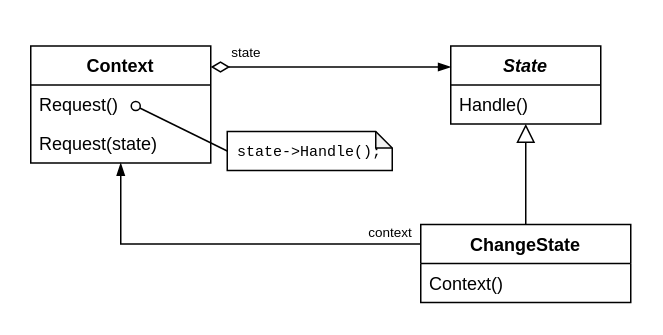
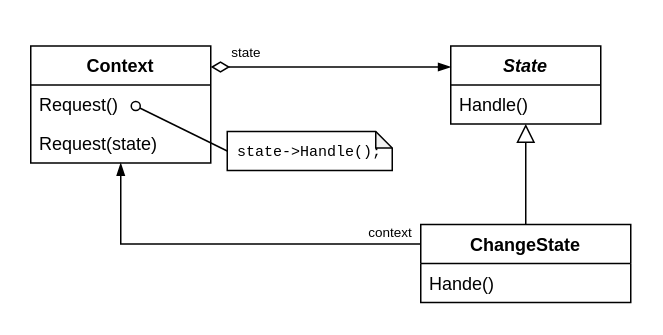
node "Context()": label "Context()" -> "Hande()"
